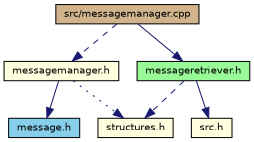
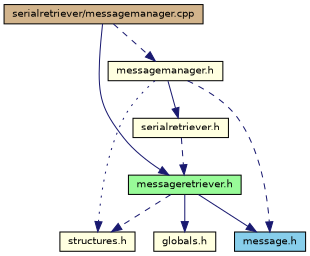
node "src/messagemanager.cpp": label "src/messagemanager.cpp" -> "serialretriever/messagemanager.cpp"
edge "messagemanager.h" -> "message.h": style solid -> dashed
node "serialretriever.h": added
node "src.h": label "src.h" -> "globals.h"
edge "messageretriever.h" -> "message.h": added
